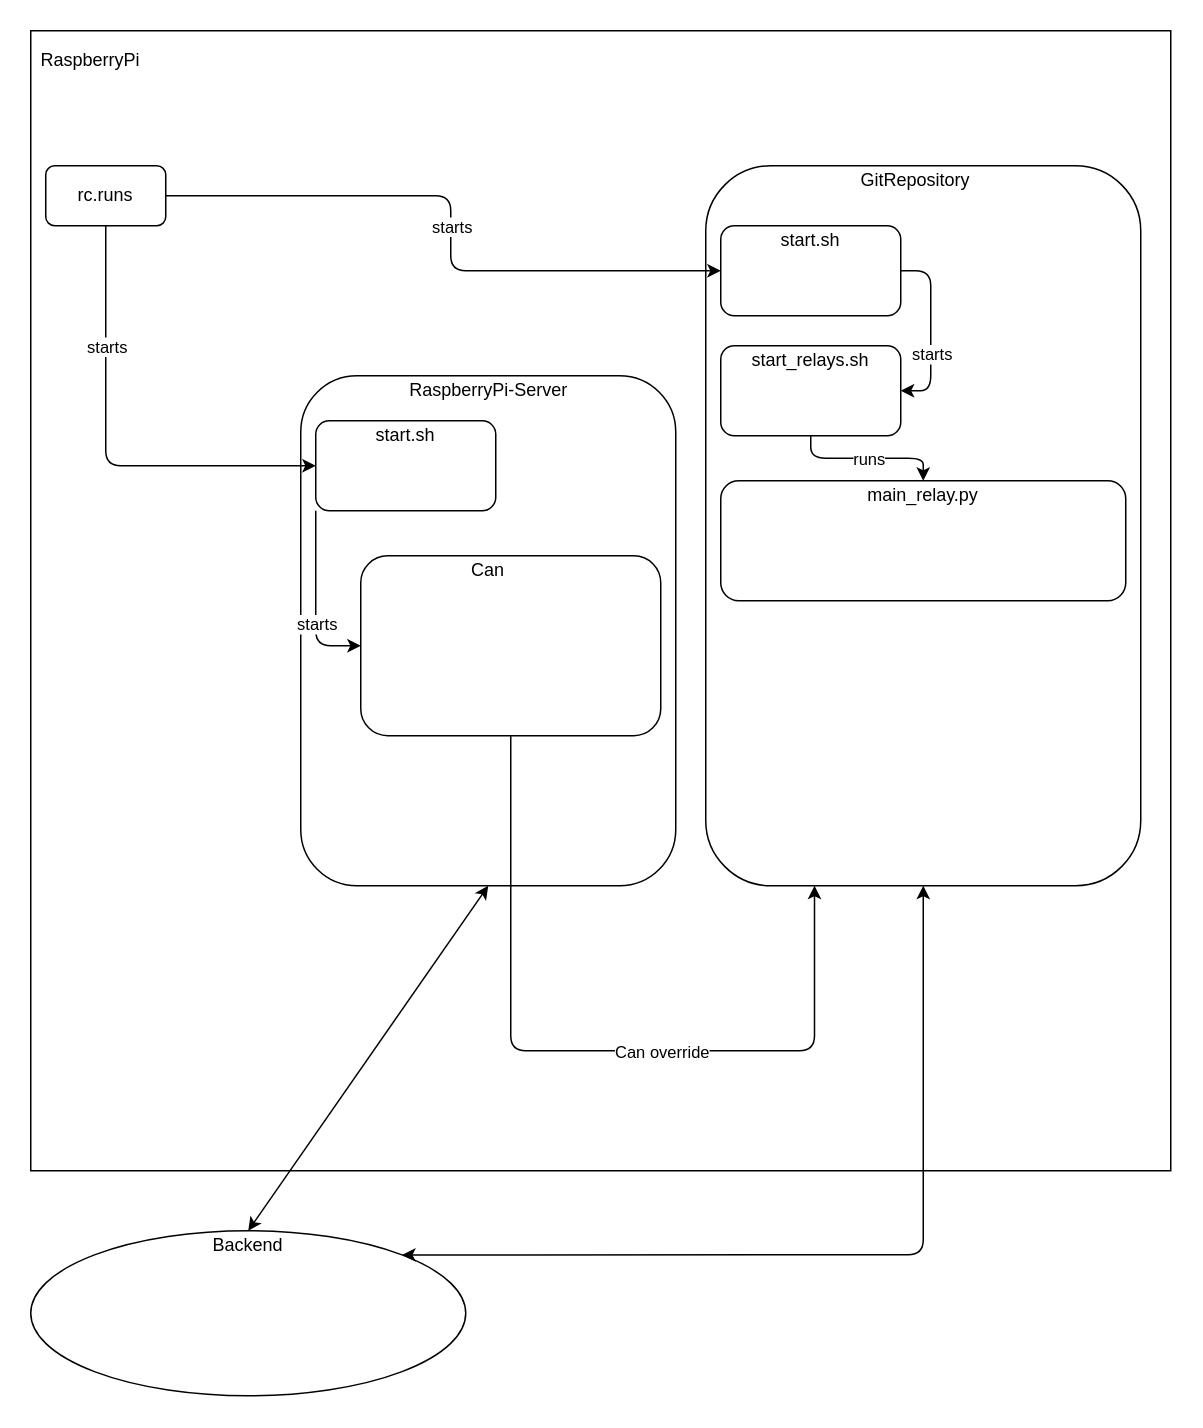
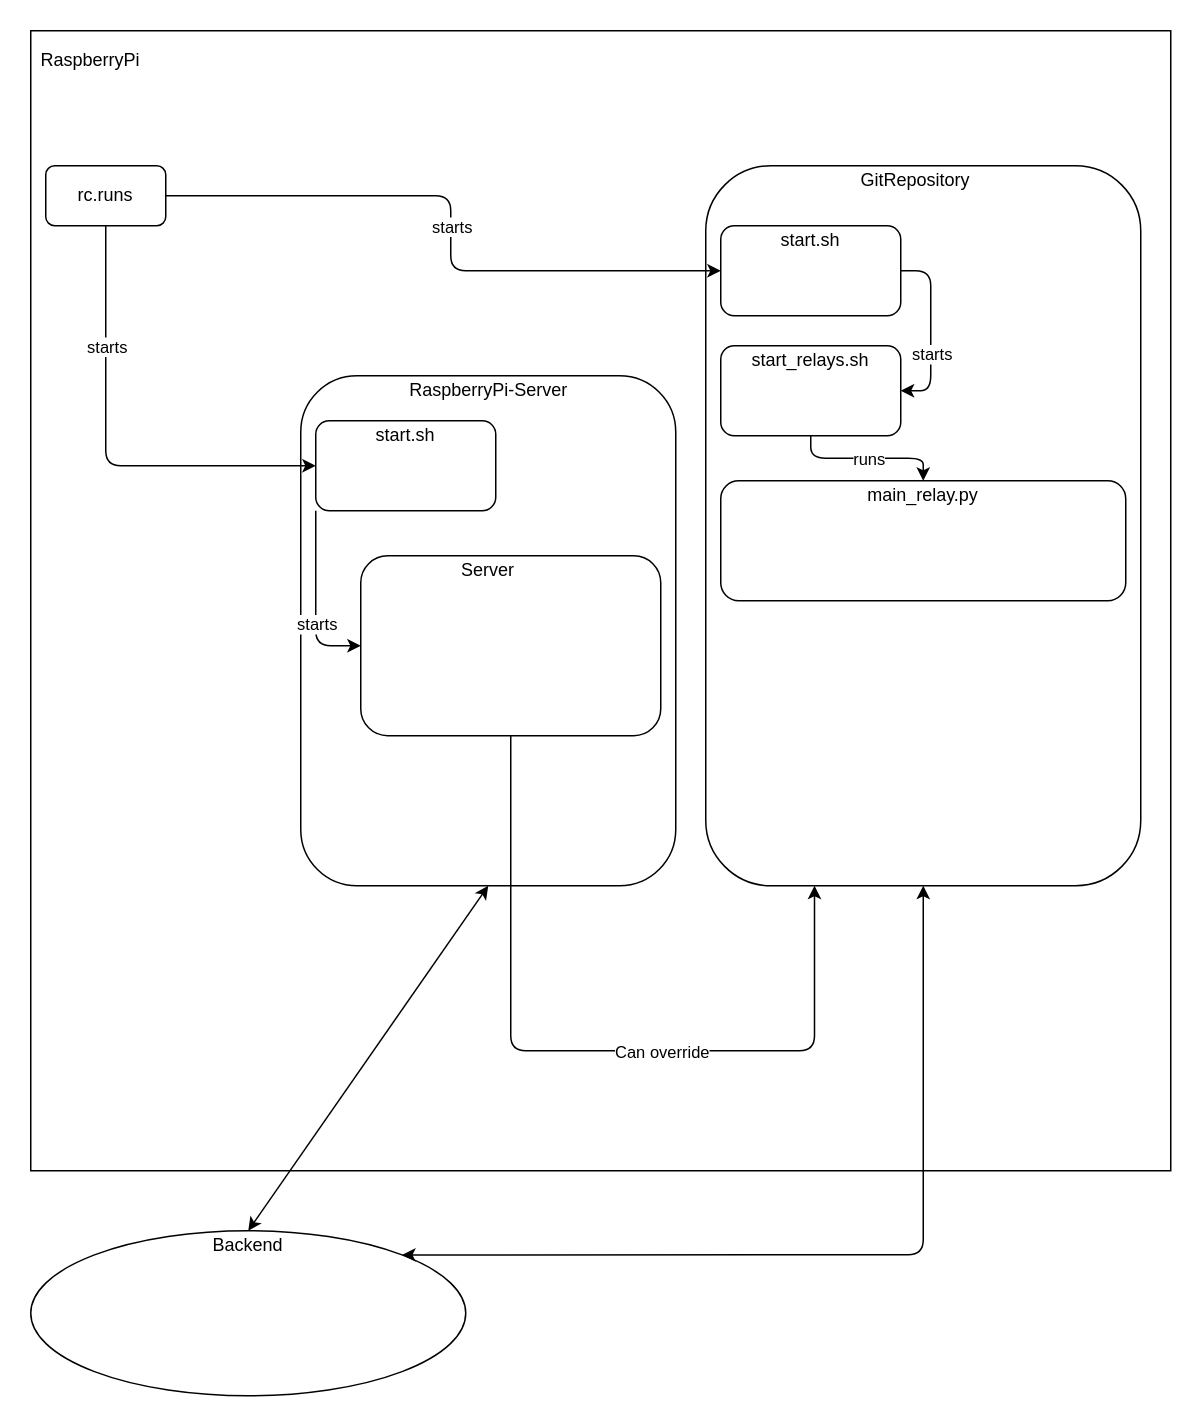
node "Can": label "Can" -> "Server"
